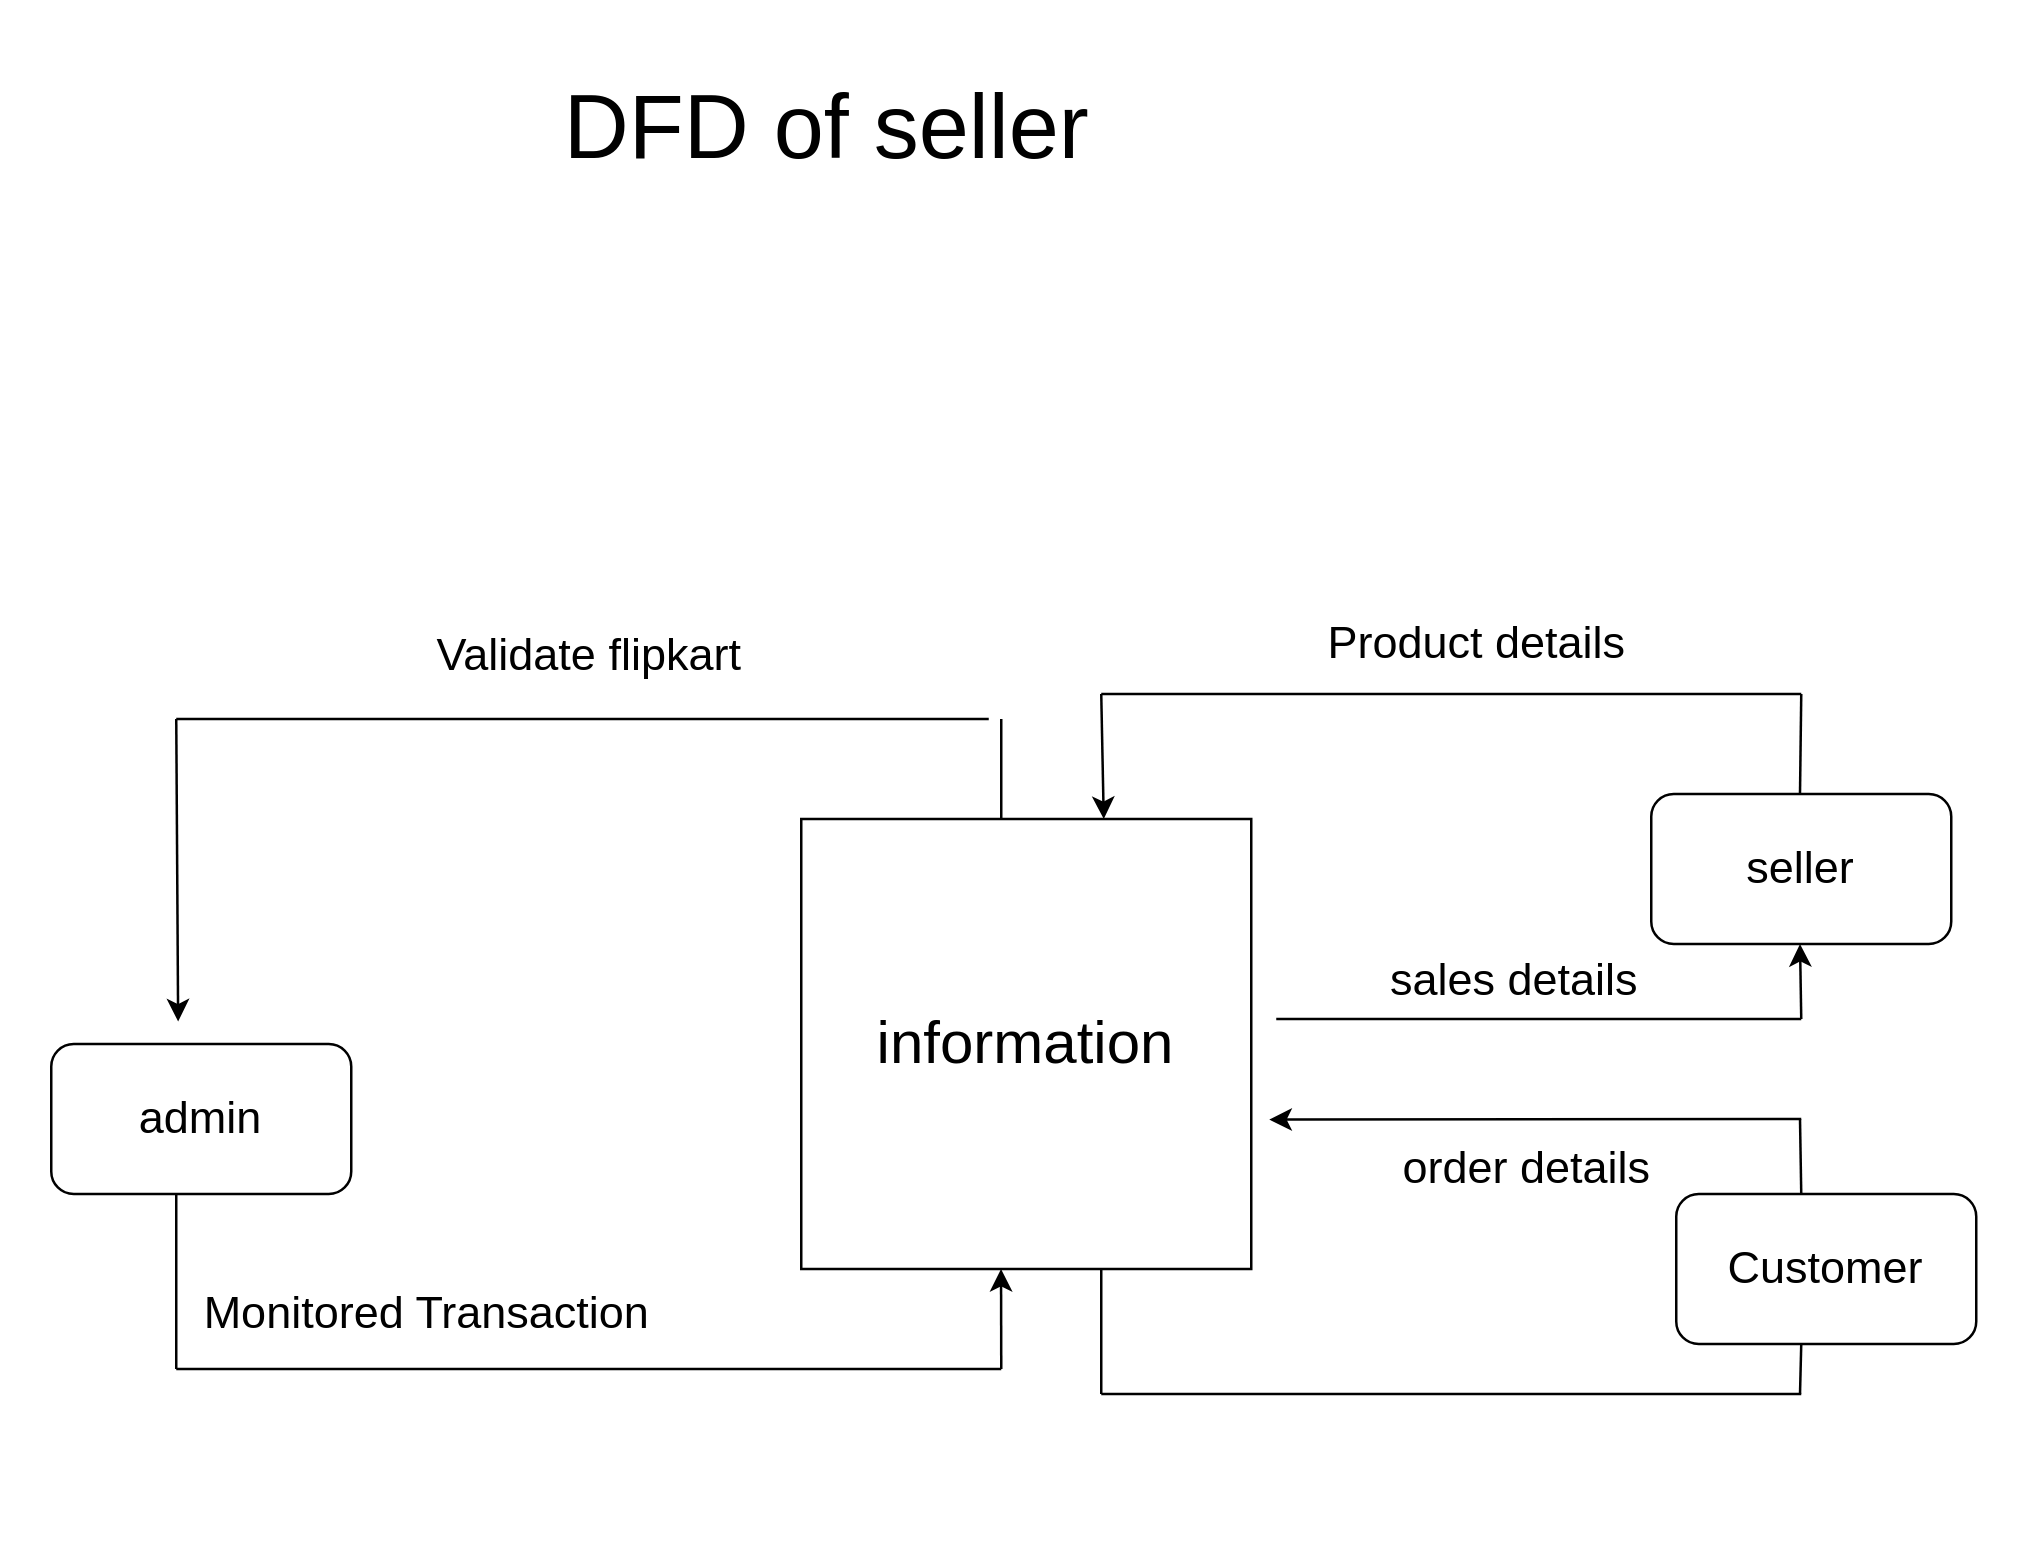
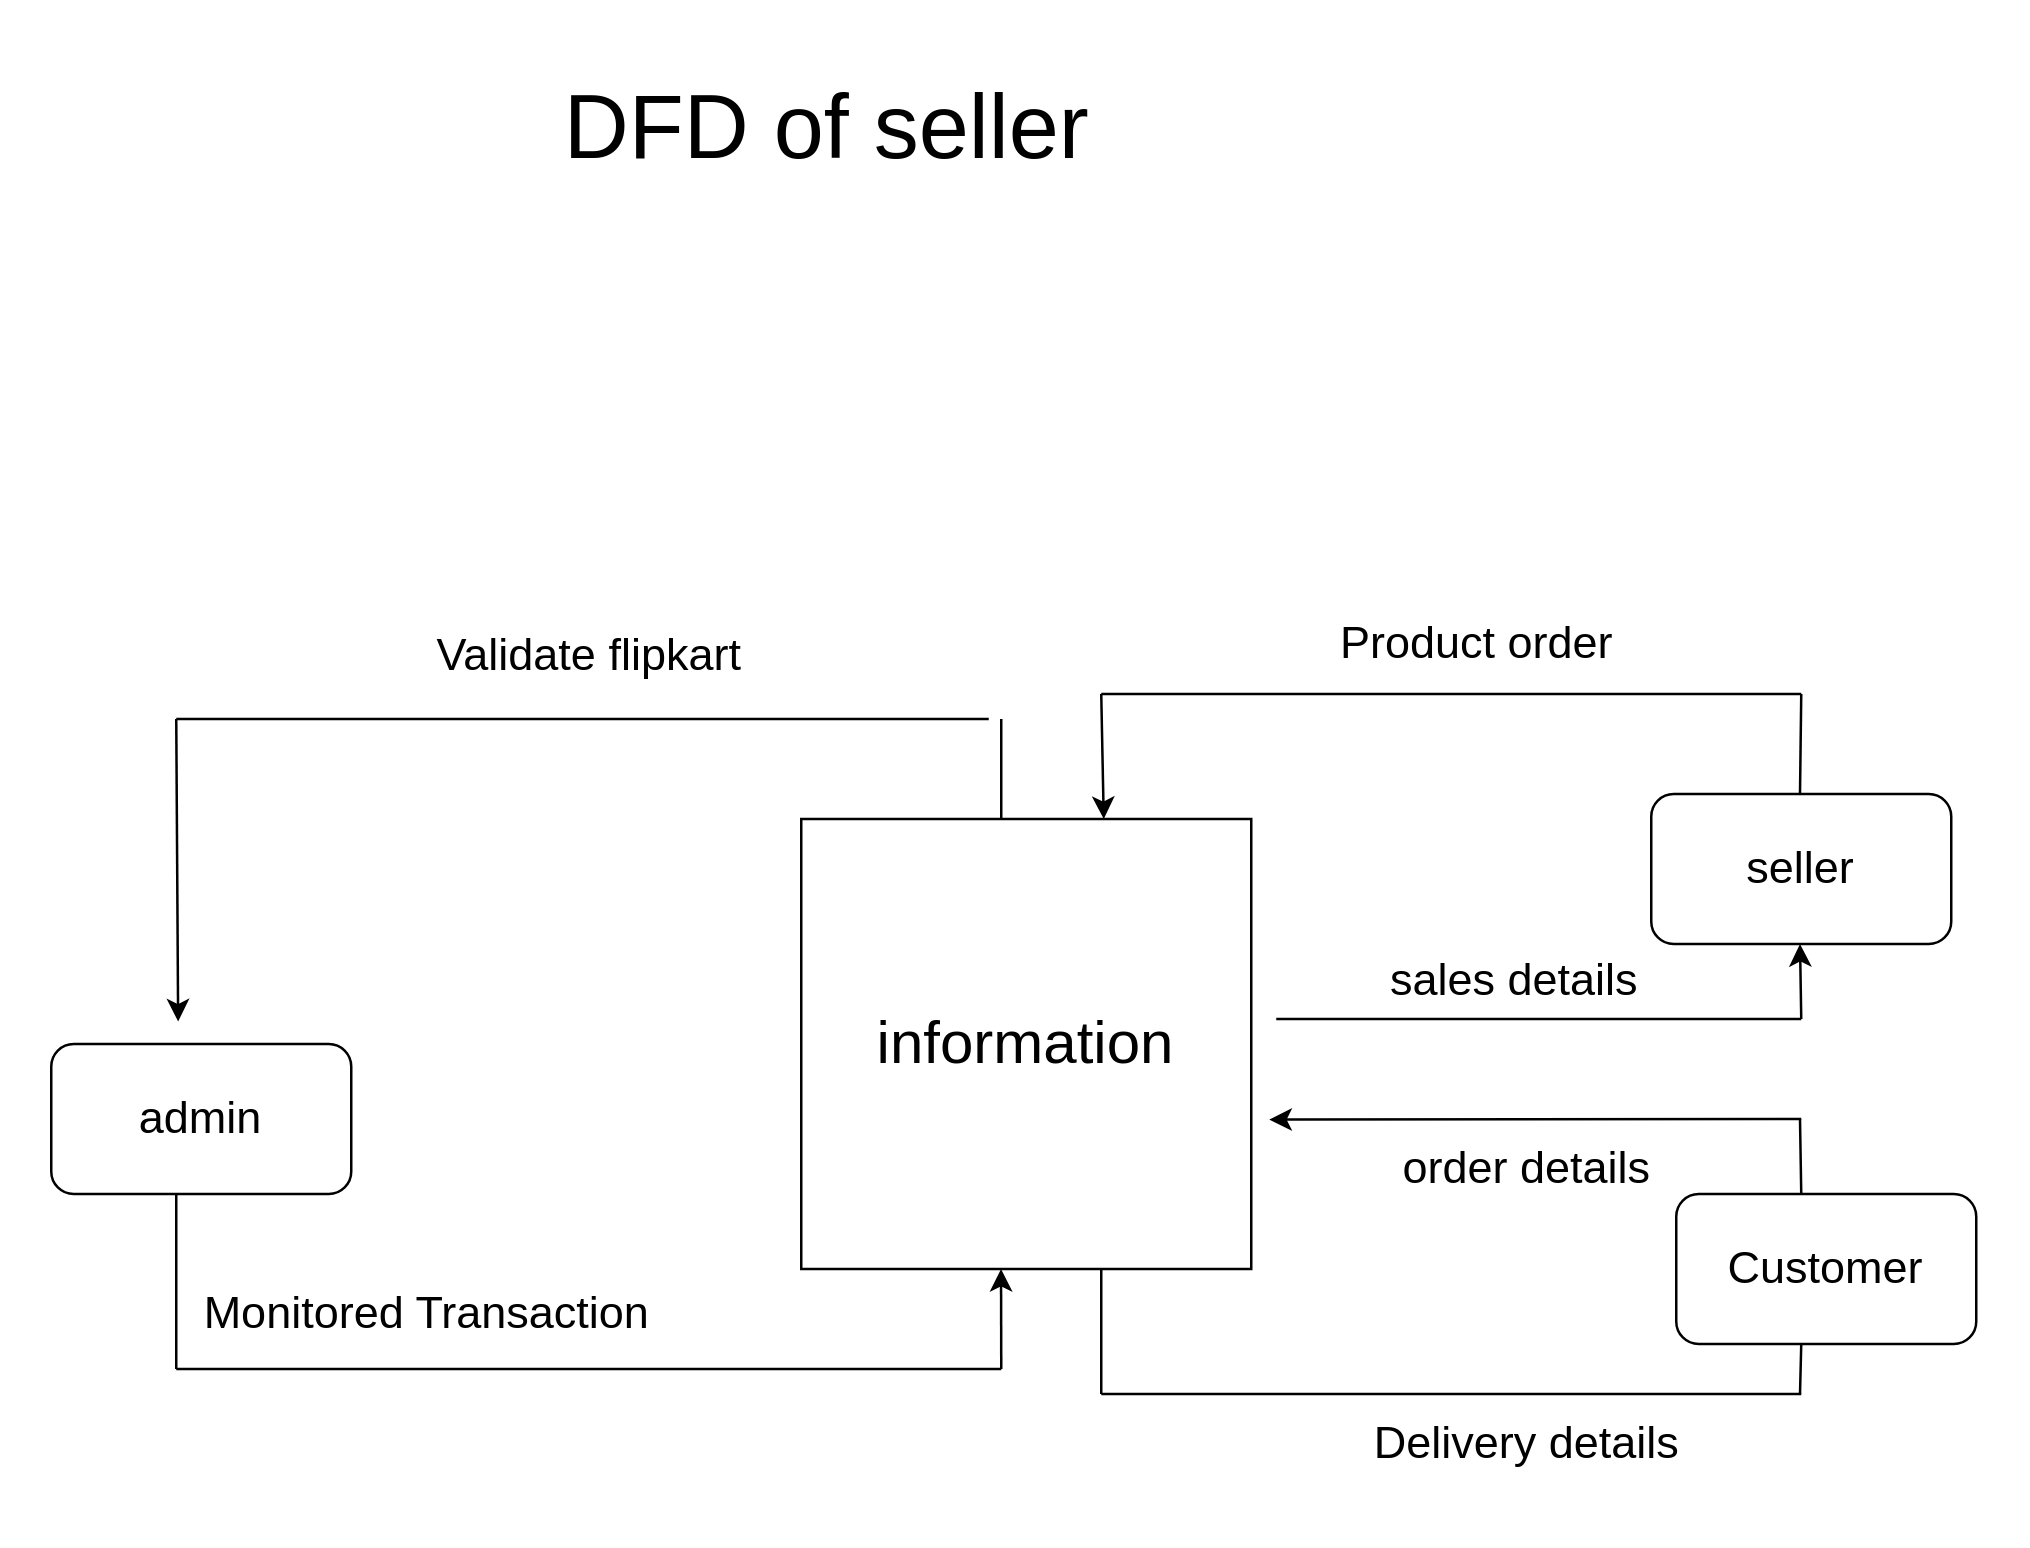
node "Product details": label "Product details" -> "Product order"
node "Delivery details": added
